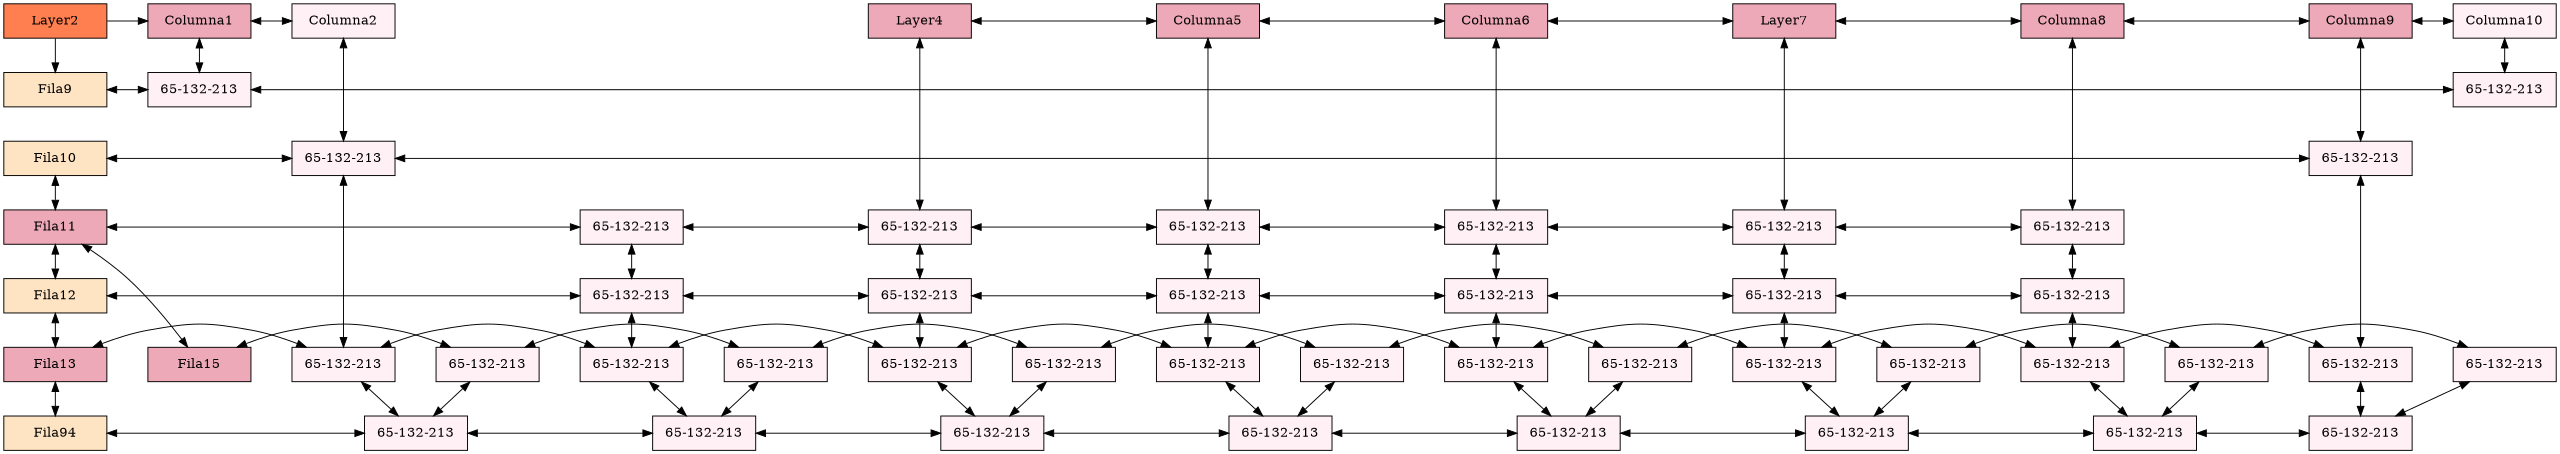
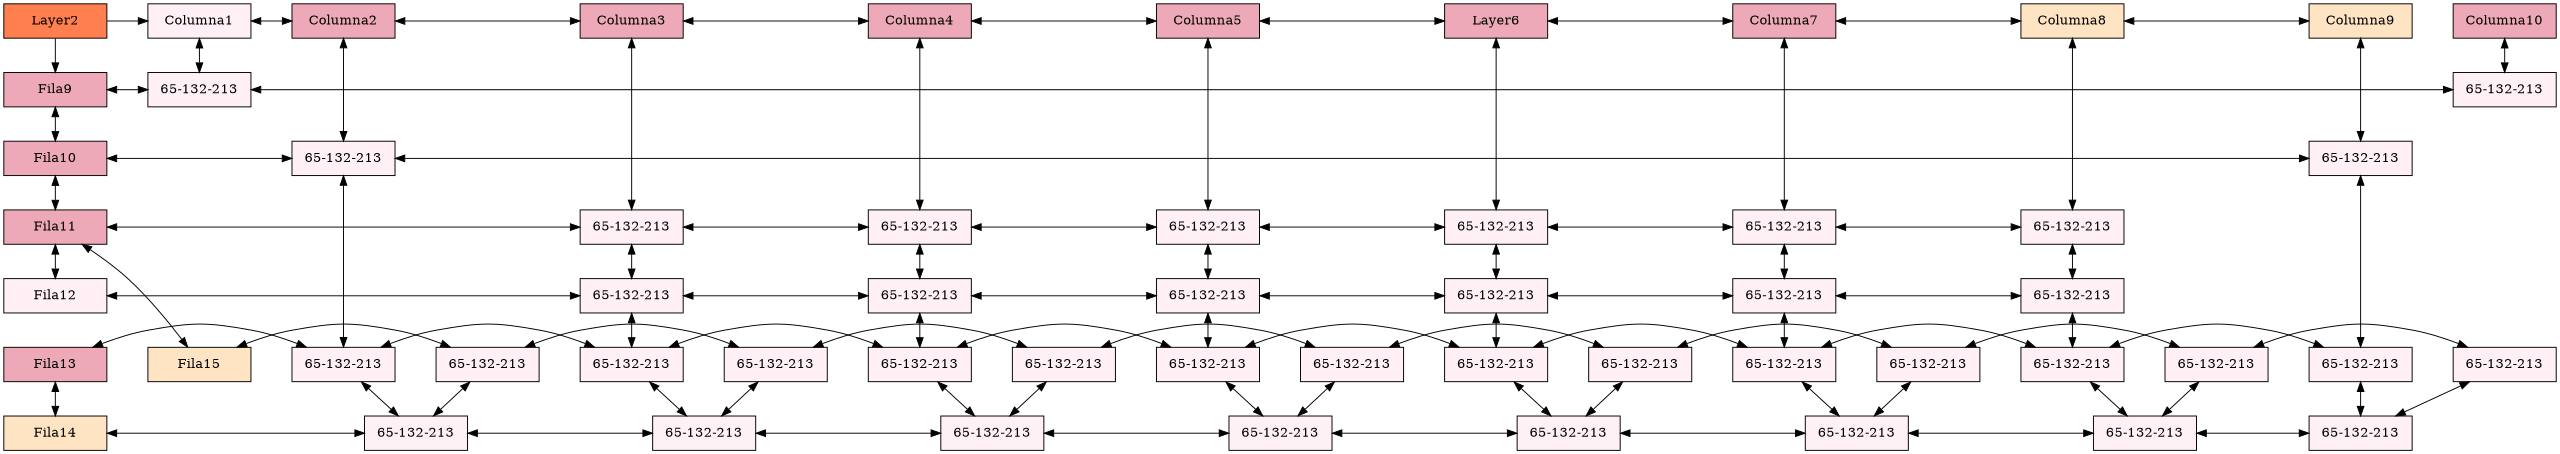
node "Columna1": fillcolor pink2 -> lavenderblush1
node "Columna2": fillcolor lavenderblush1 -> pink2
node "Columna3": added
node "Layer4": label "Layer4" -> "Columna4"
node "Columna6": label "Columna6" -> "Layer6"
node "Layer7": label "Layer7" -> "Columna7"
node "Columna8": fillcolor pink2 -> bisque1
node "Columna9": fillcolor pink2 -> bisque1
edge "Columna9" -- "Columna10": removed
node "Columna10": fillcolor lavenderblush1 -> pink2
node "Fila9": fillcolor bisque1 -> pink2
edge "Fila9" -- "Fila10": added
node "Fila10": fillcolor bisque1 -> pink2
node "Fila12": fillcolor bisque1 -> lavenderblush1
edge "Fila12" -- "Fila13": removed
node "Fila15": fillcolor pink2 -> bisque1
node "Fila94": label "Fila94" -> "Fila14"
